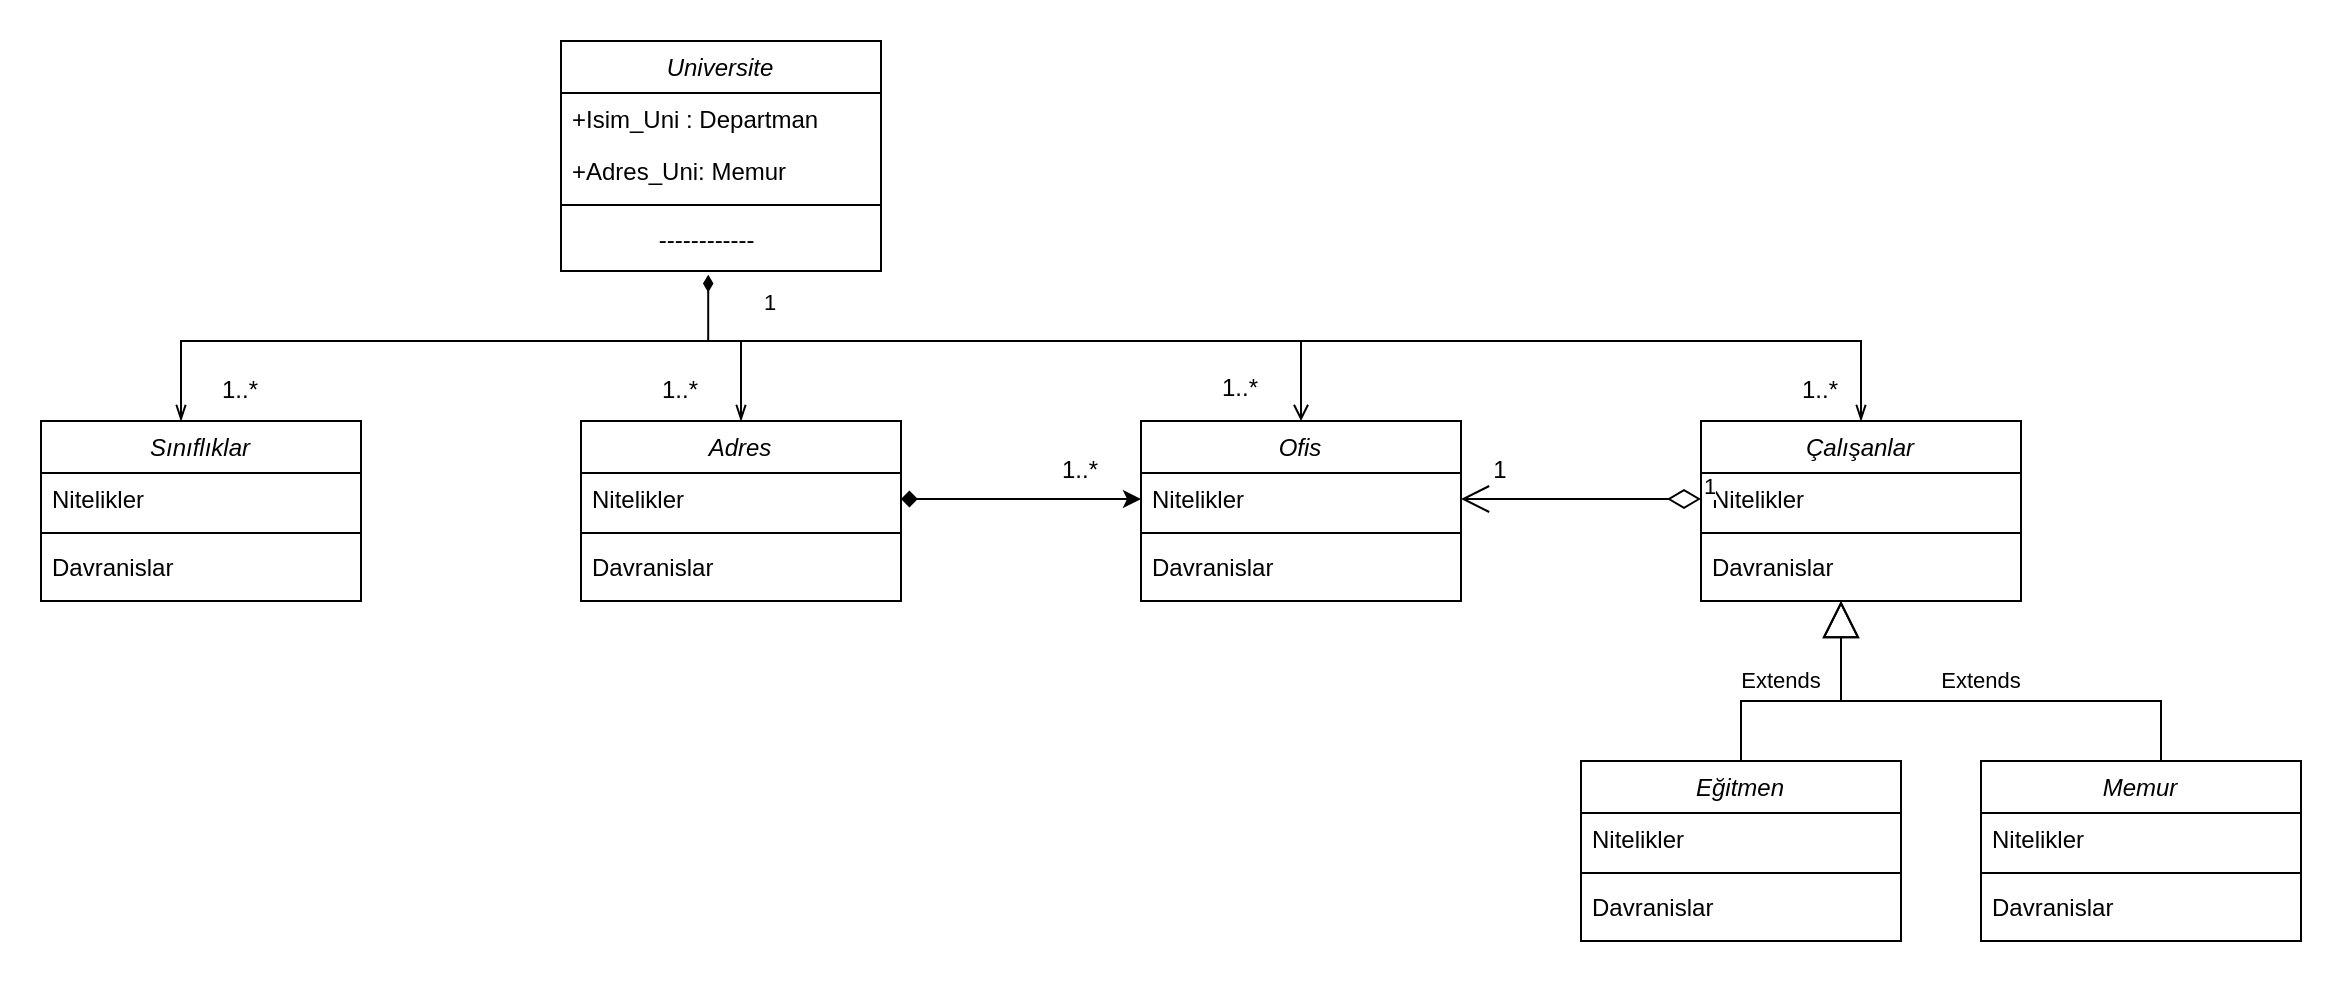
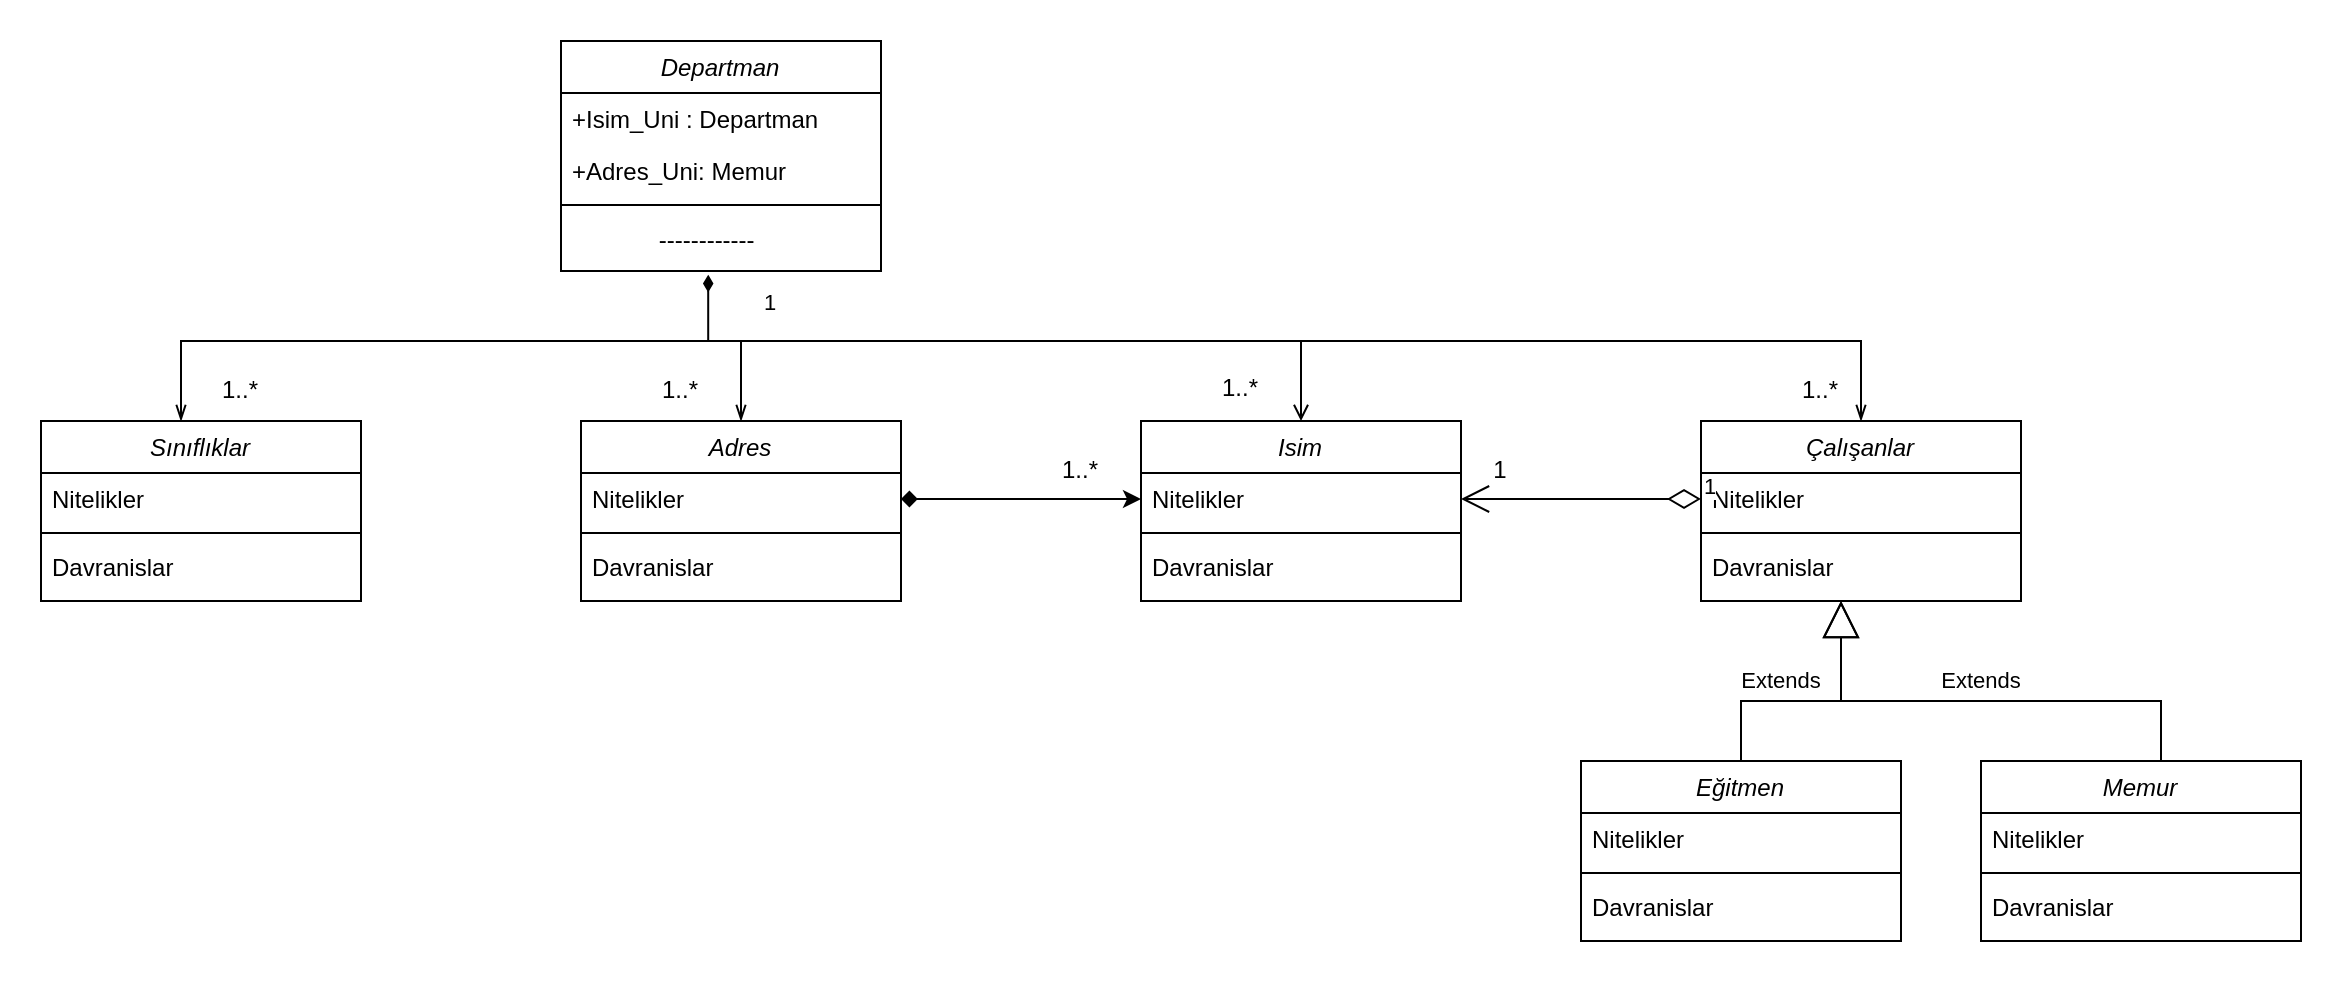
node "Universite": label "Universite" -> "Departman"
node "Ofis": label "Ofis" -> "Isim"
